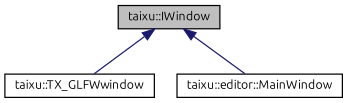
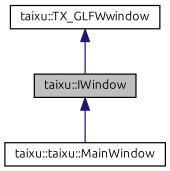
edge "taixu::TX_GLFWwindow" -> "taixu::IWindow": reversed
node "taixu::editor::MainWindow": label "taixu::editor::MainWindow" -> "taixu::taixu::MainWindow"
